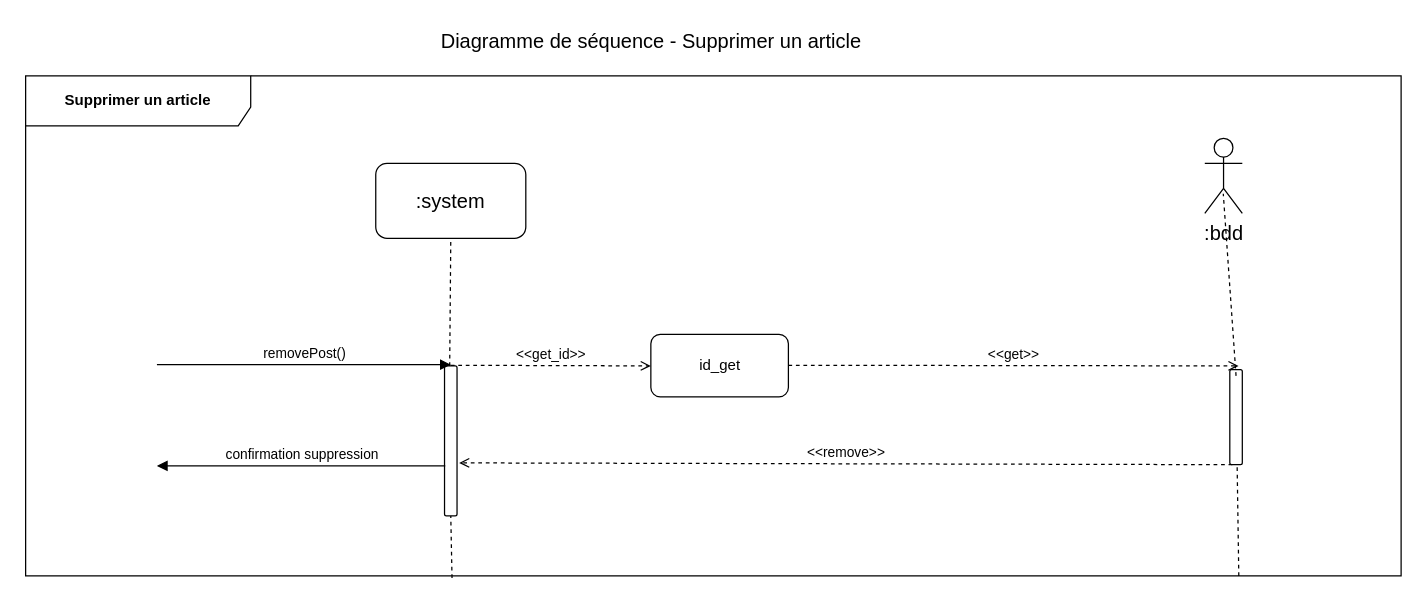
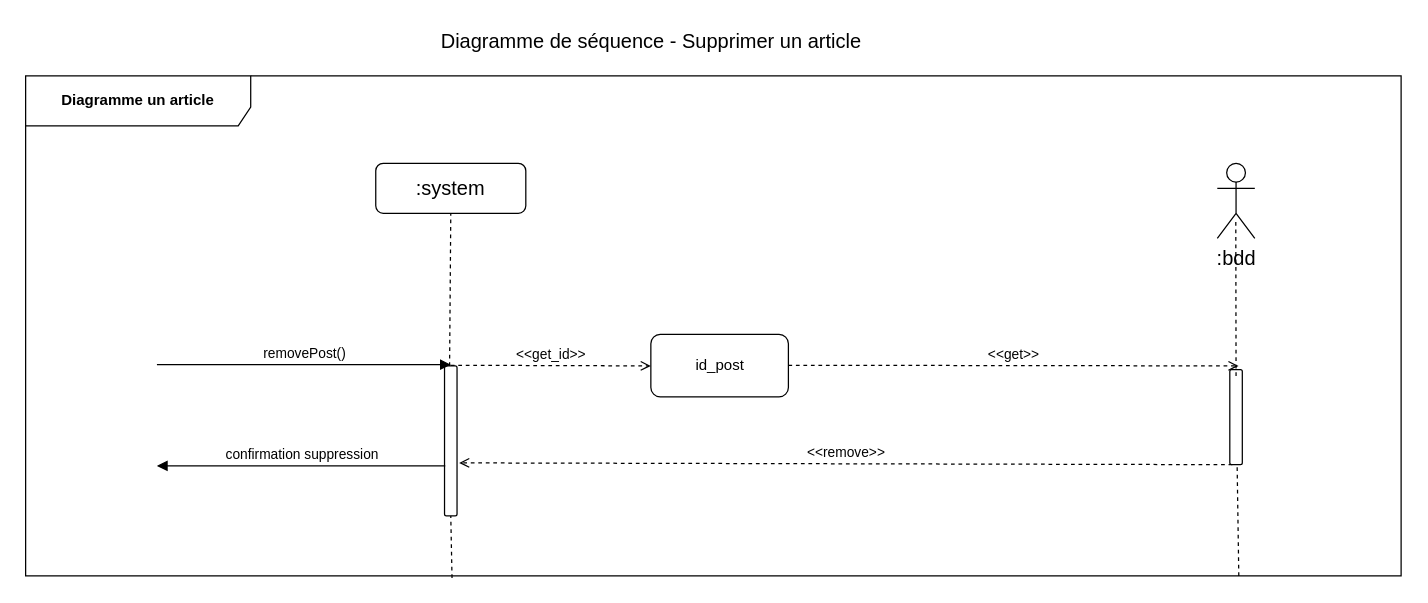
node "Supprimer un article": label "Supprimer un article" -> "Diagramme un article"
node ":bdd": moved (1223, 176) -> (1236, 201)
node ":system": size 150x75 -> 150x50
node "id_get": label "id_get" -> "id_post"
